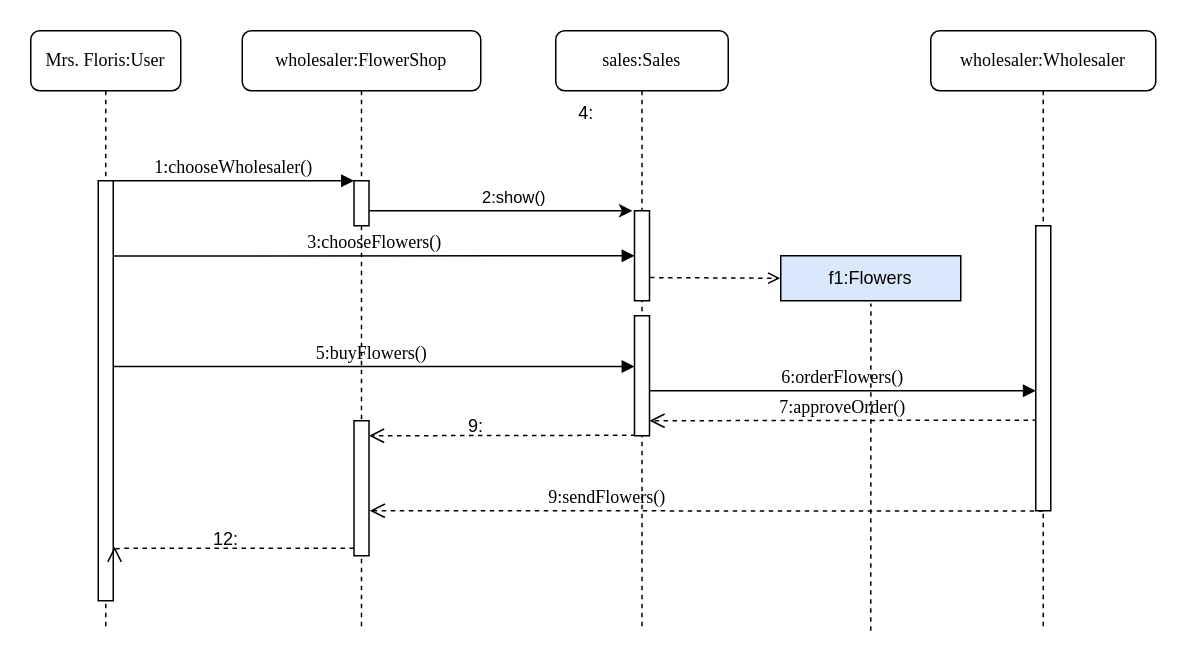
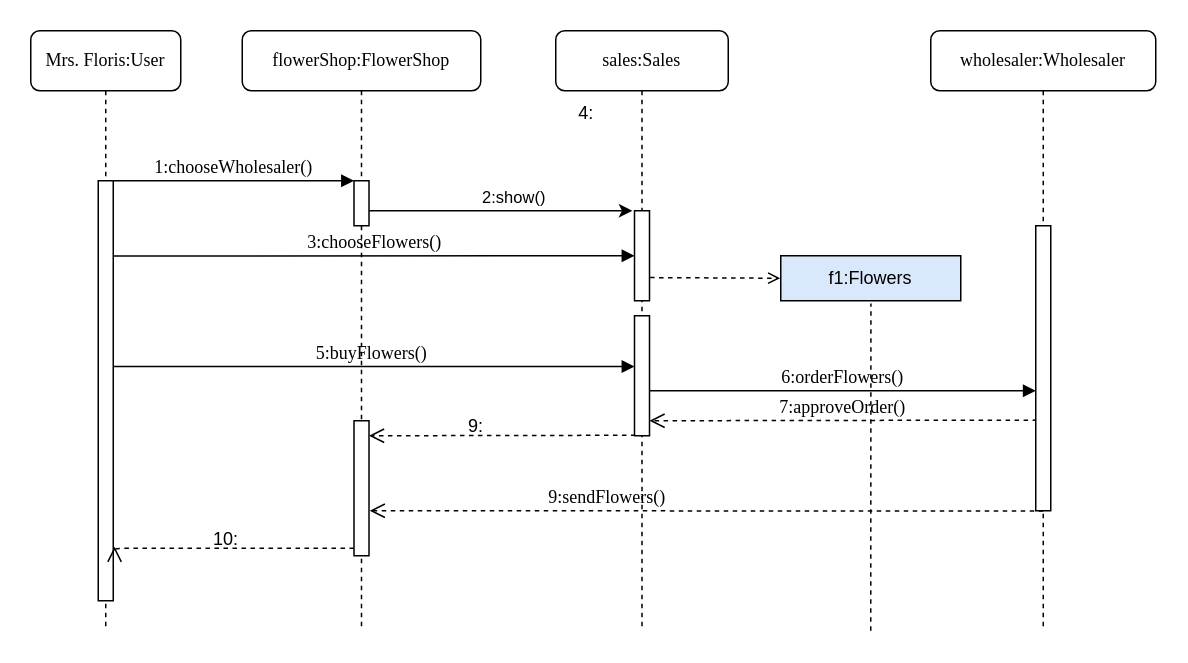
node "wholesaler:FlowerShop": label "wholesaler:FlowerShop" -> "flowerShop:FlowerShop"
node "12:": label "12:" -> "10:"
